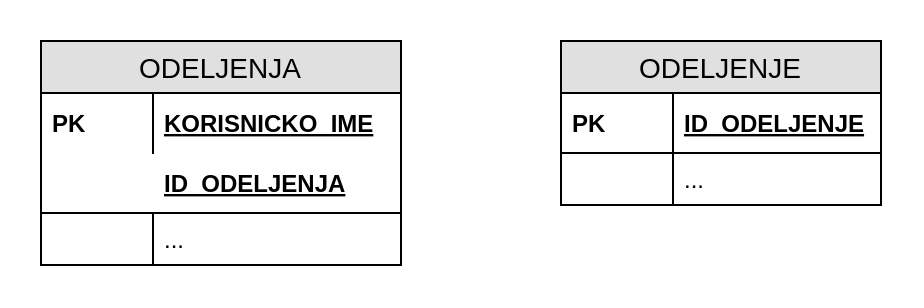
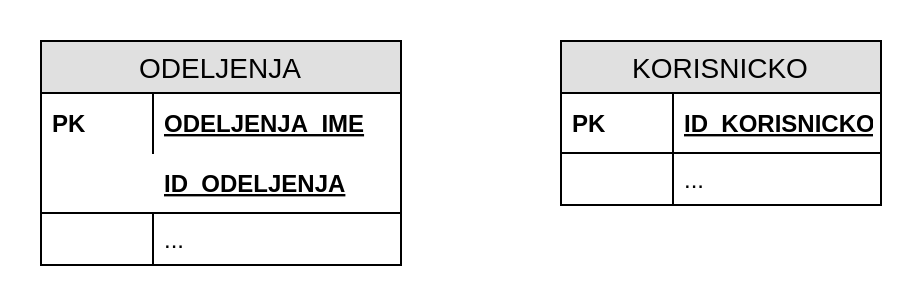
node "ODELJENJE": label "ODELJENJE" -> "KORISNICKO"
node "KORISNICKO_IME": label "KORISNICKO_IME" -> "ODELJENJA_IME"
node "ID_ODELJENJE": label "ID_ODELJENJE" -> "ID_KORISNICKO"
